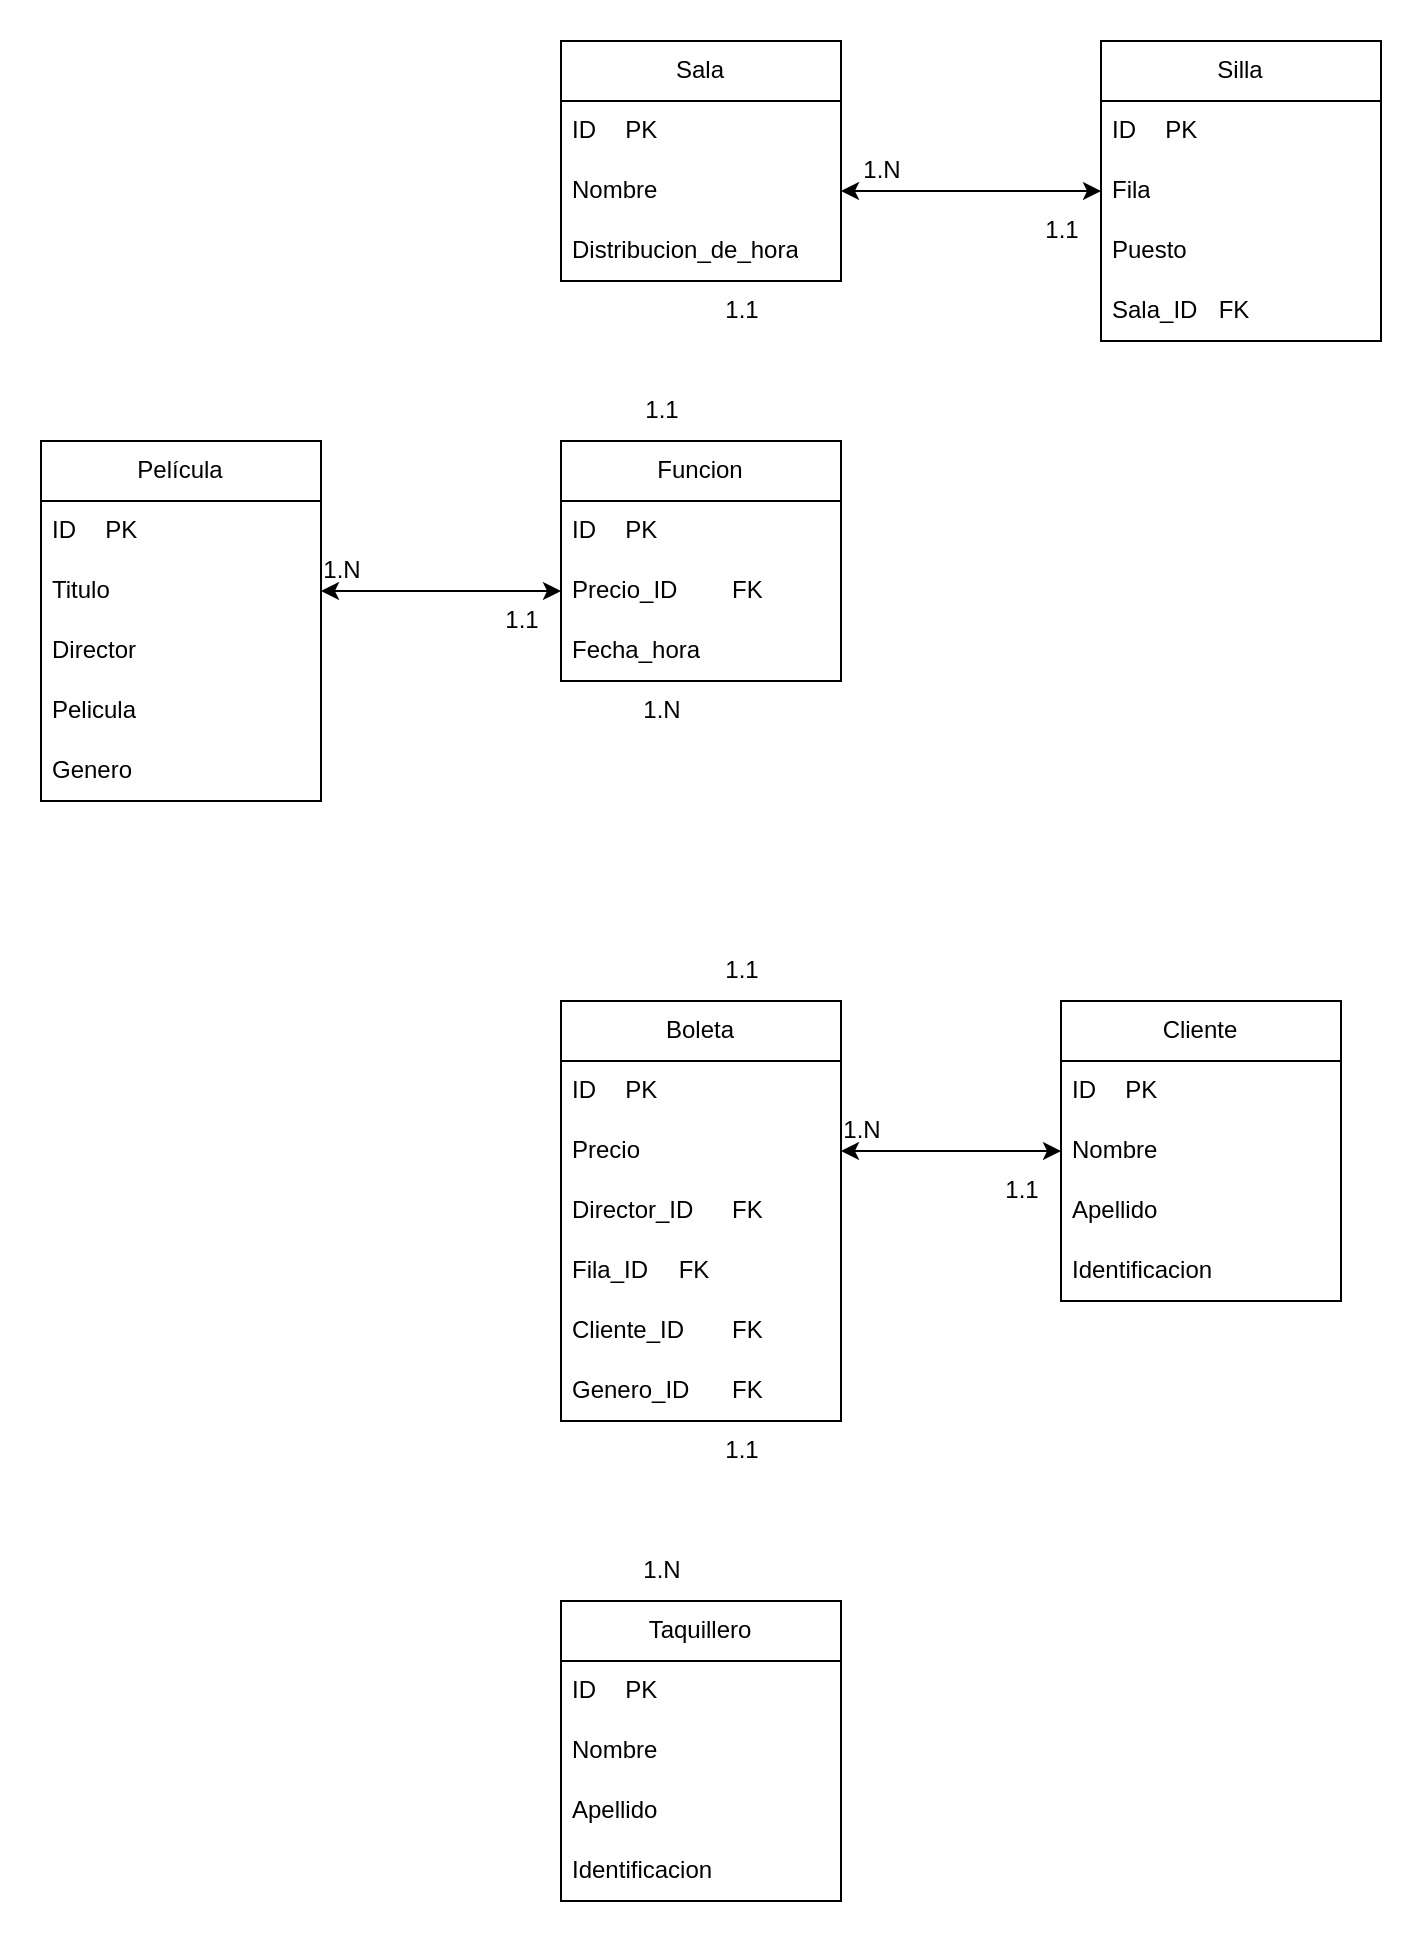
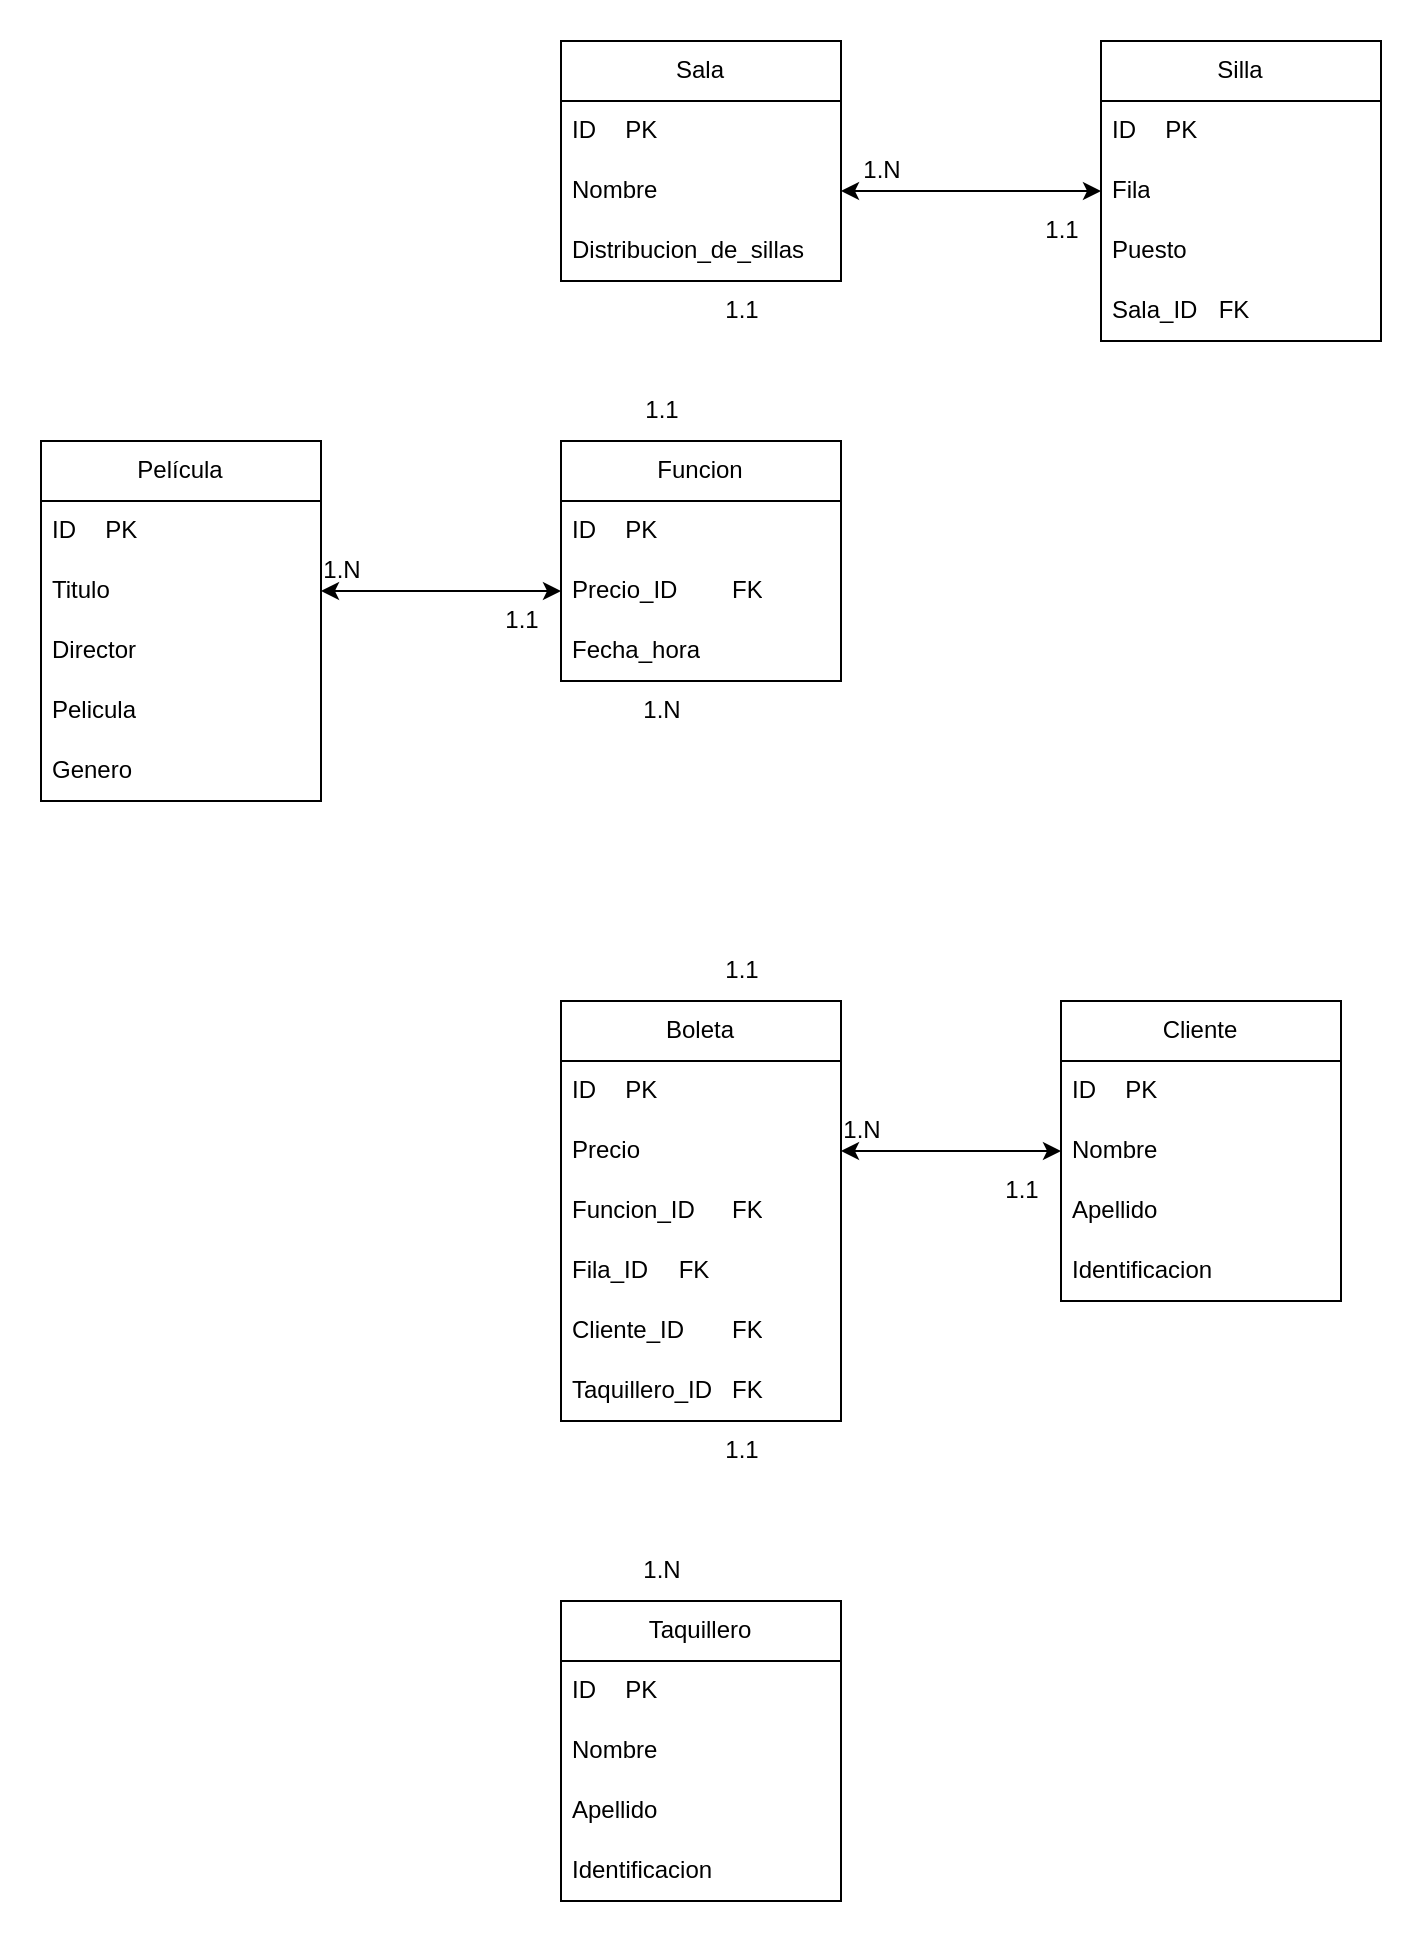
node "Distribucion_de_hora": label "Distribucion_de_hora" -> "Distribucion_de_sillas"
node "Director_ID FK": label "Director_ID FK" -> "Funcion_ID FK"
node "Genero_ID FK": label "Genero_ID FK" -> "Taquillero_ID FK"
